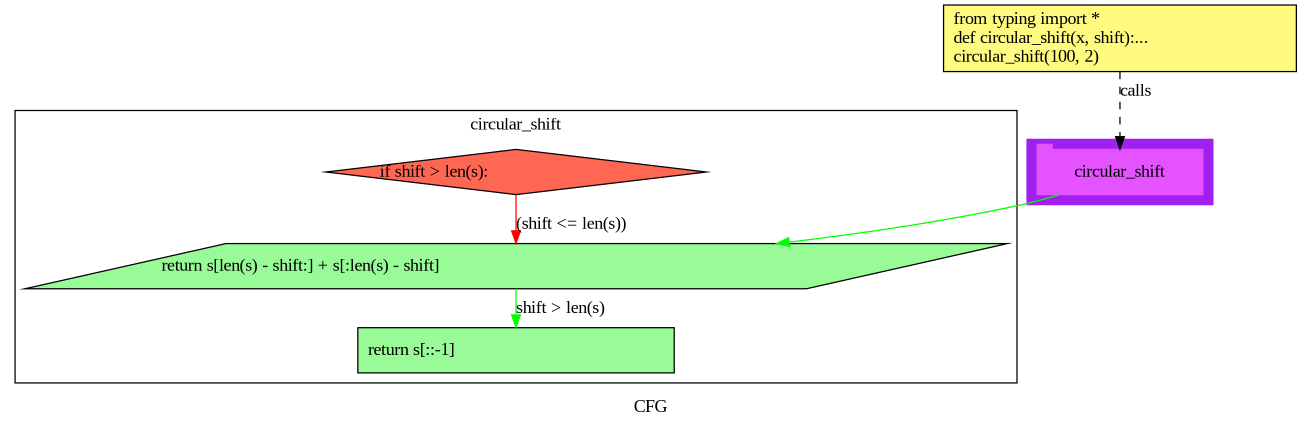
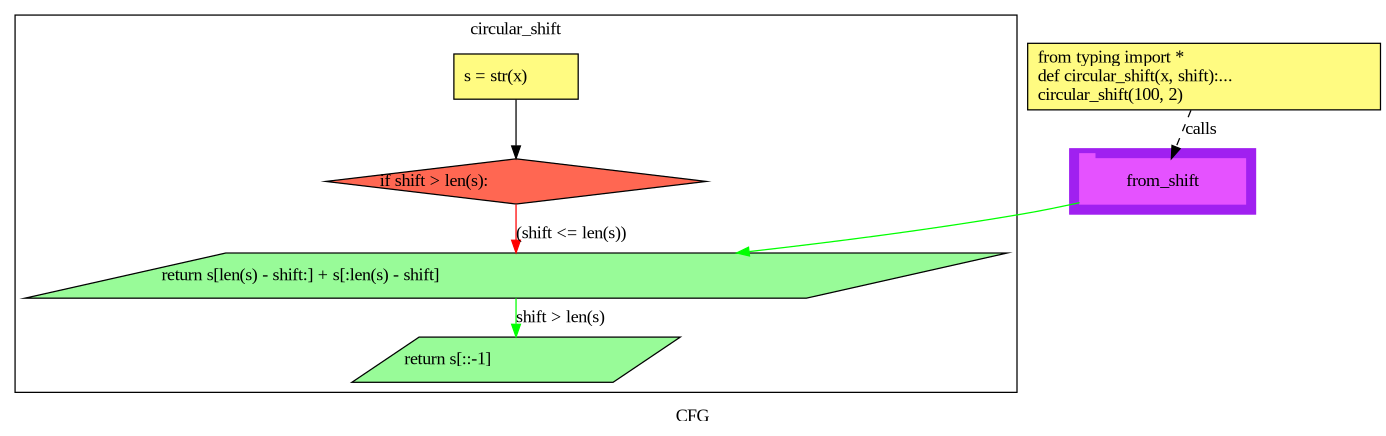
node "s = str(x)": added
node "circular_shift": label "circular_shift" -> "from_shift"
node "return s[::-1]": shape box -> parallelogram
